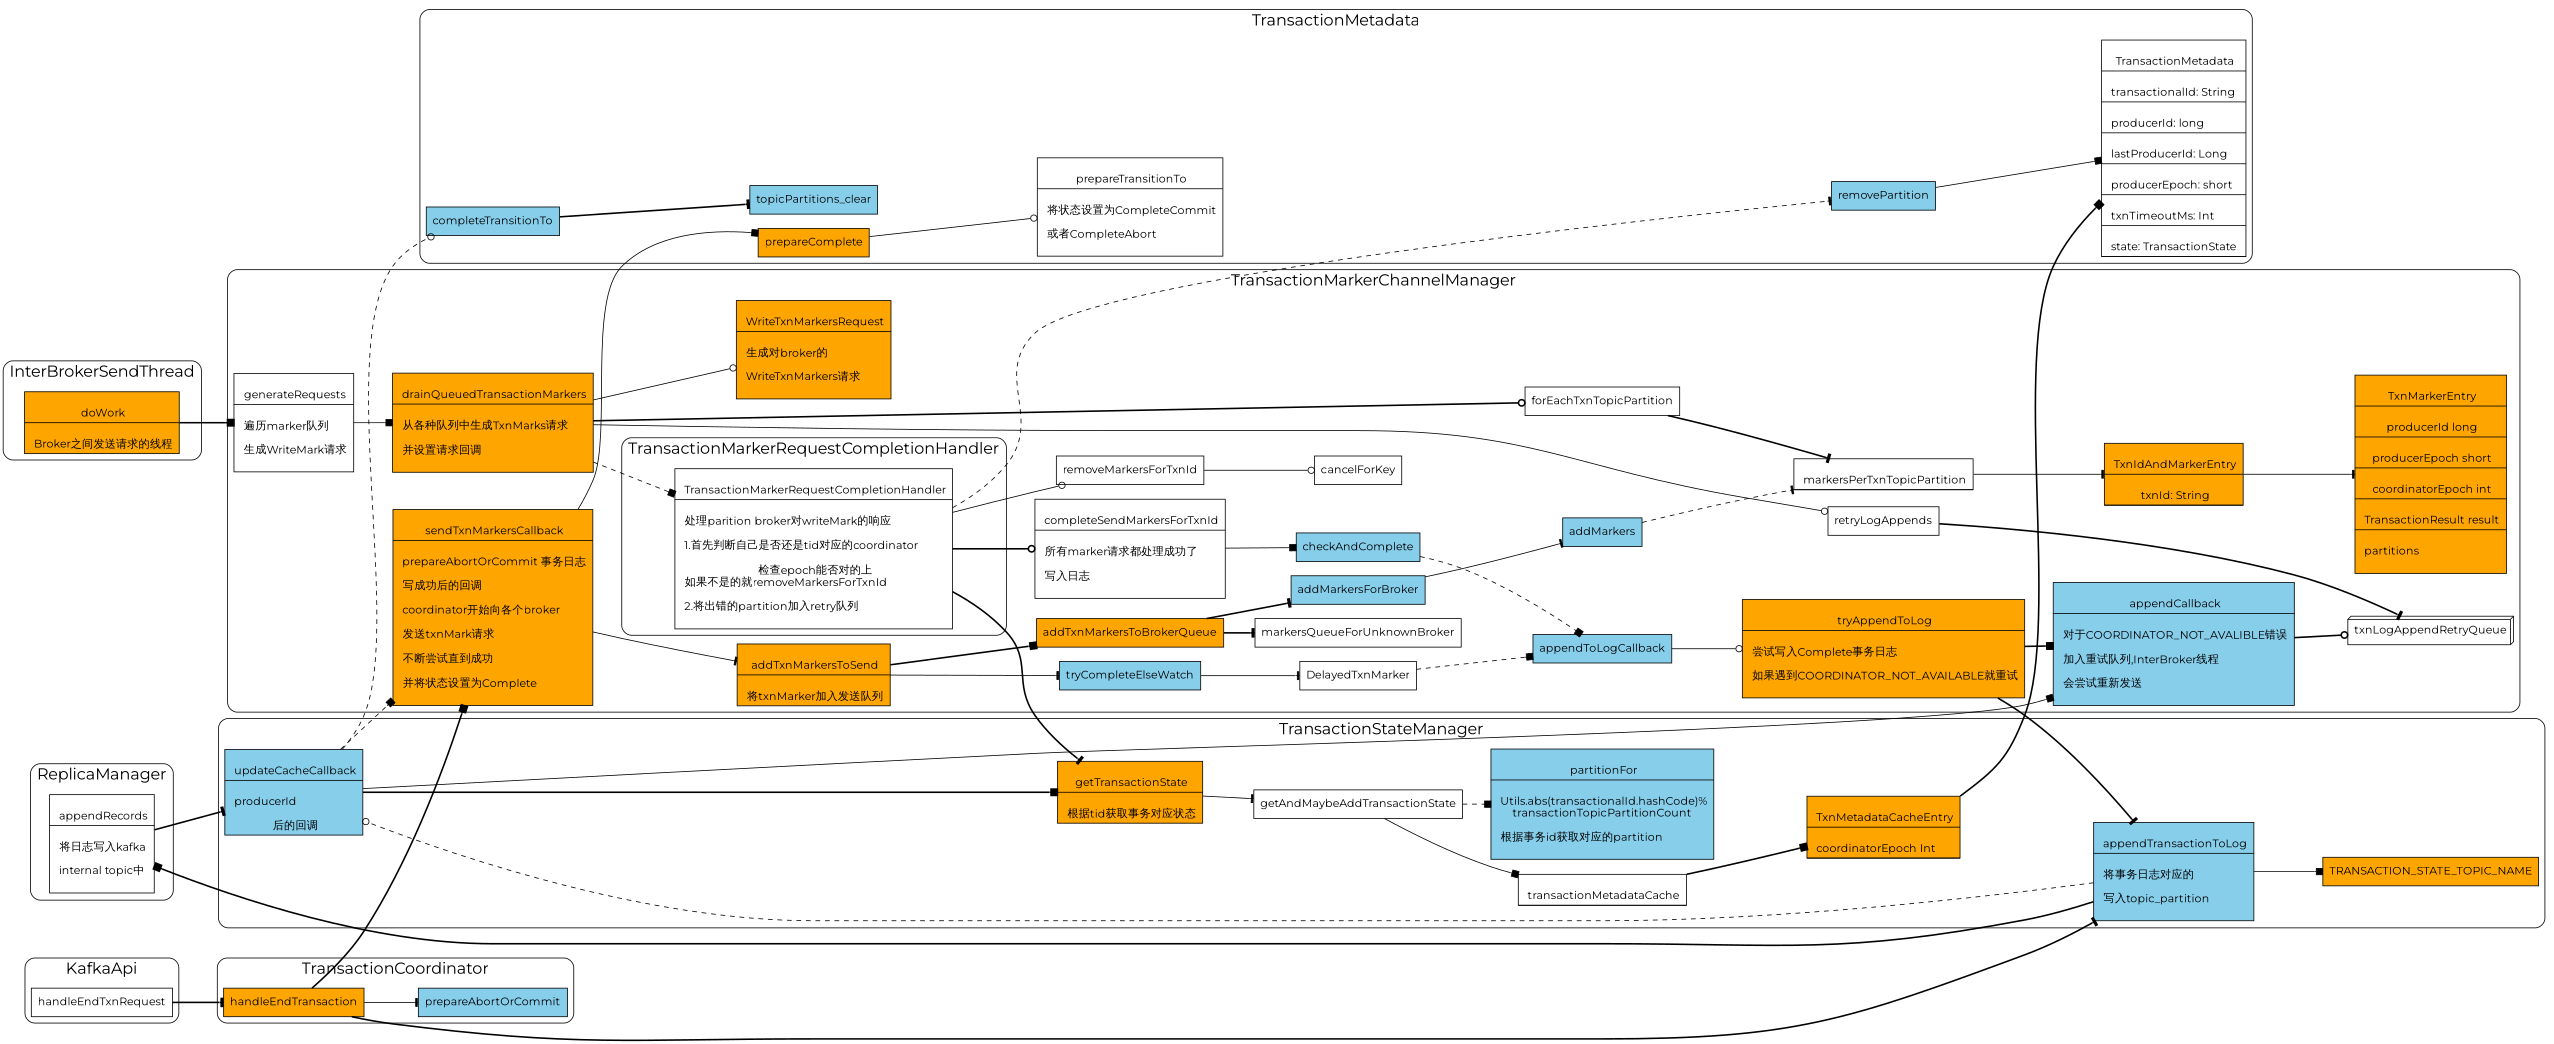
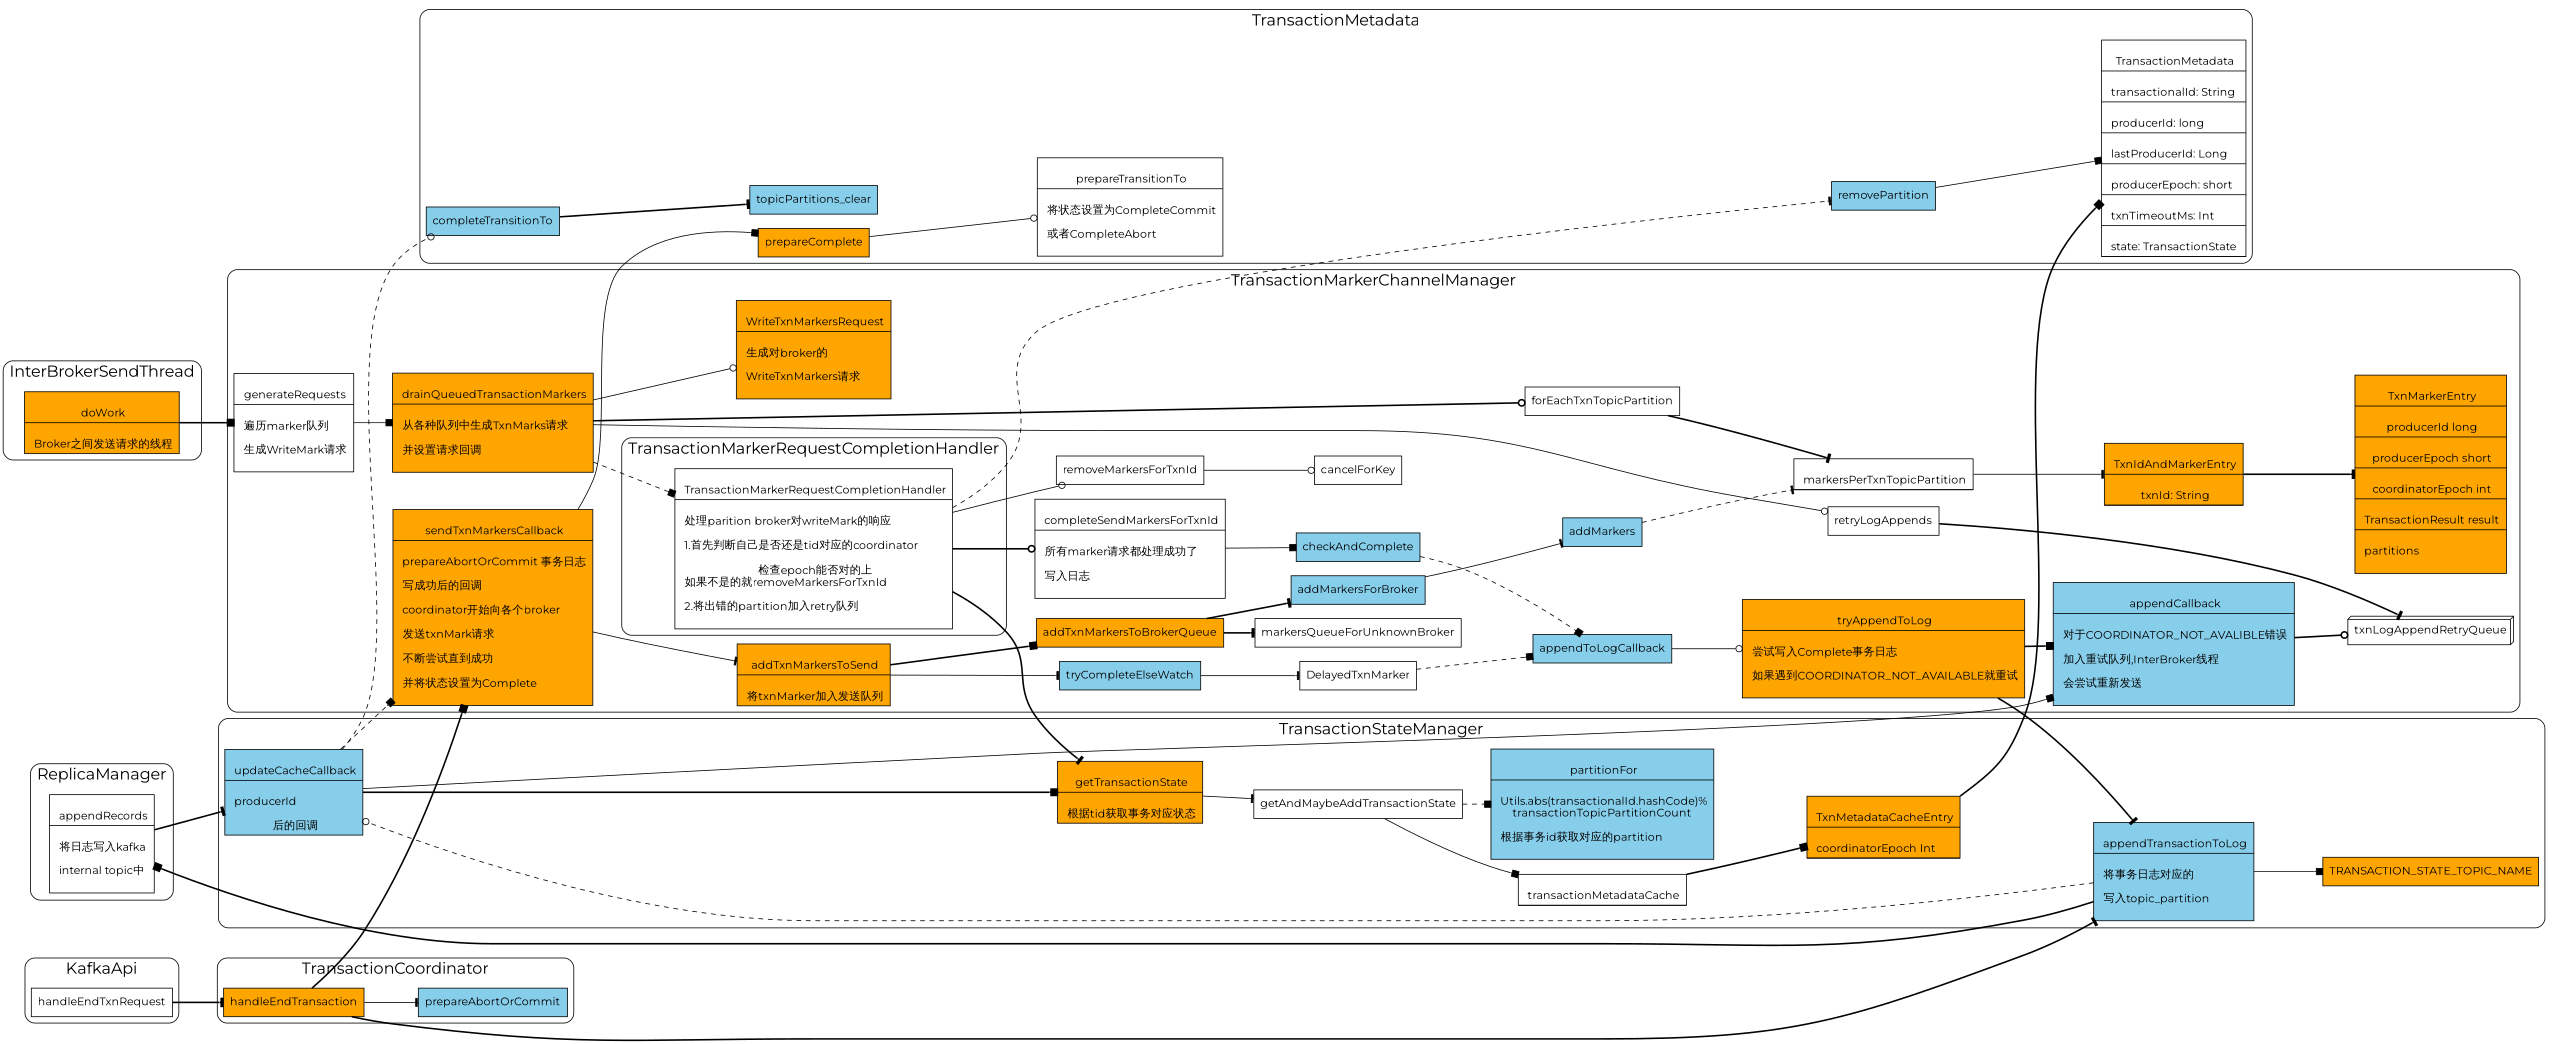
edge "TxnIdAndMarkerEntry" -> "TxnMarkerEntry": style solid -> bold
